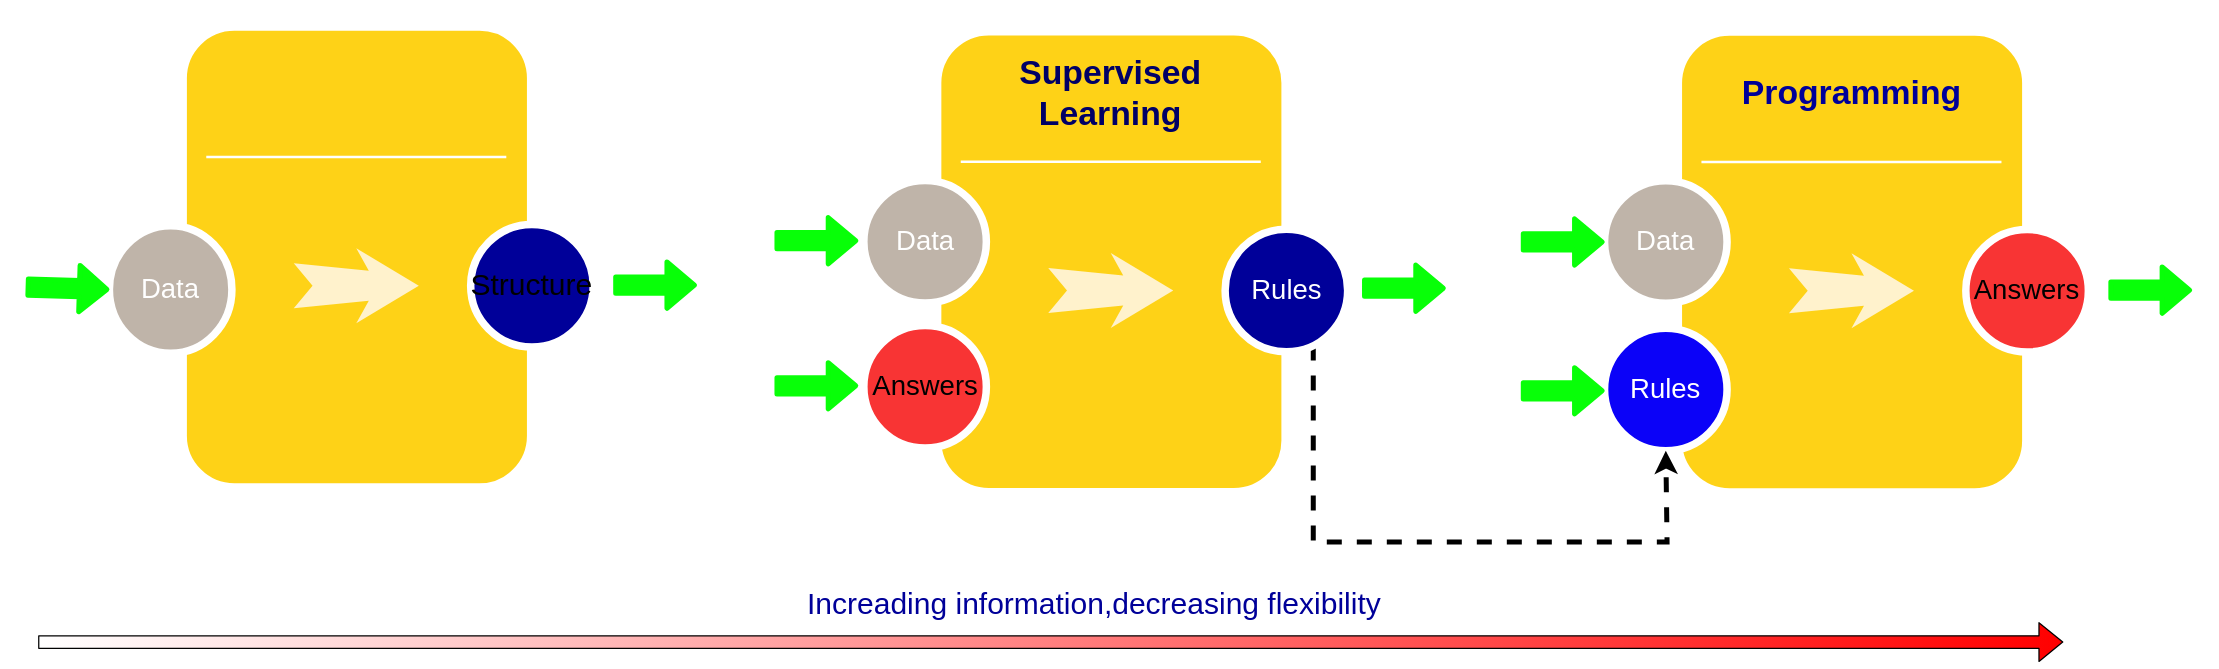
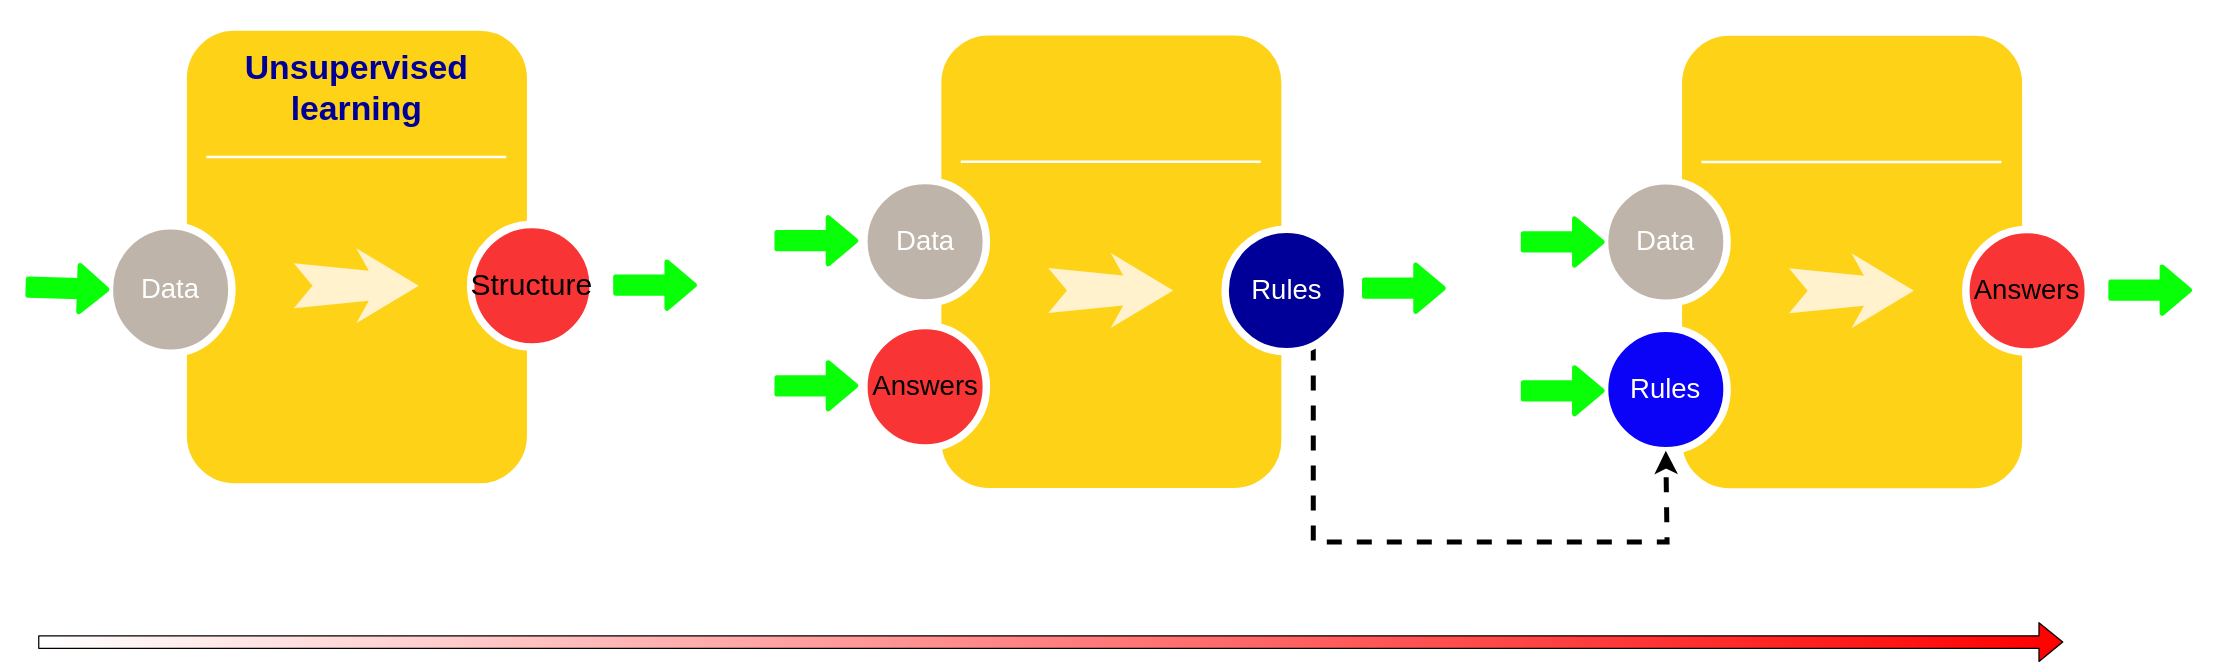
node "Unsupervised learning": added
node "Supervised Learning": removed
node "Programming": removed
node "Structure": fillcolor #000099 -> #f83434
node "Increading information,decreasing flexibility": removed
